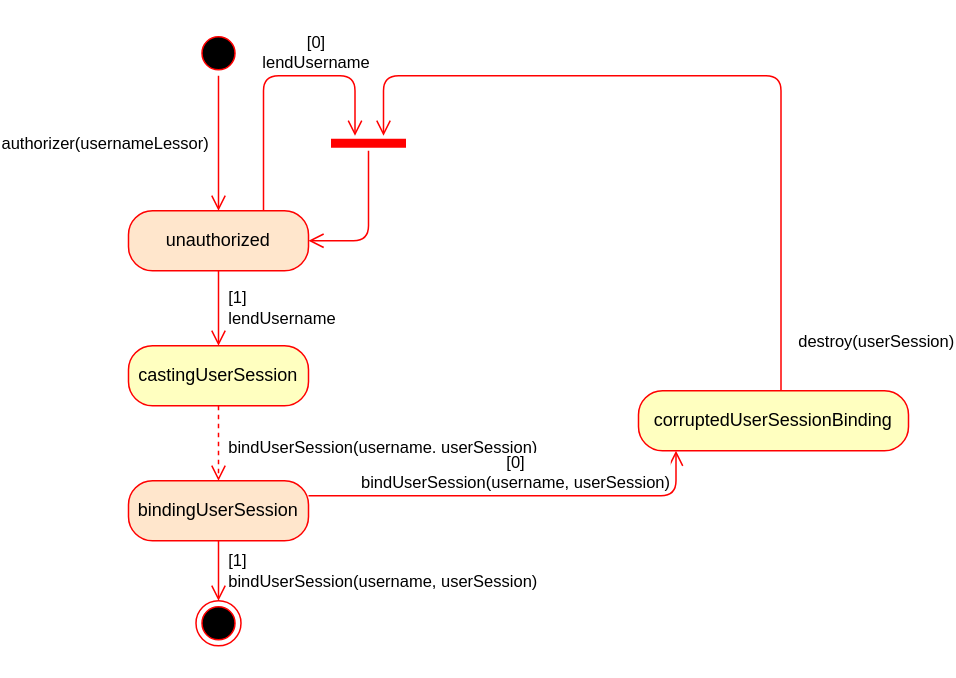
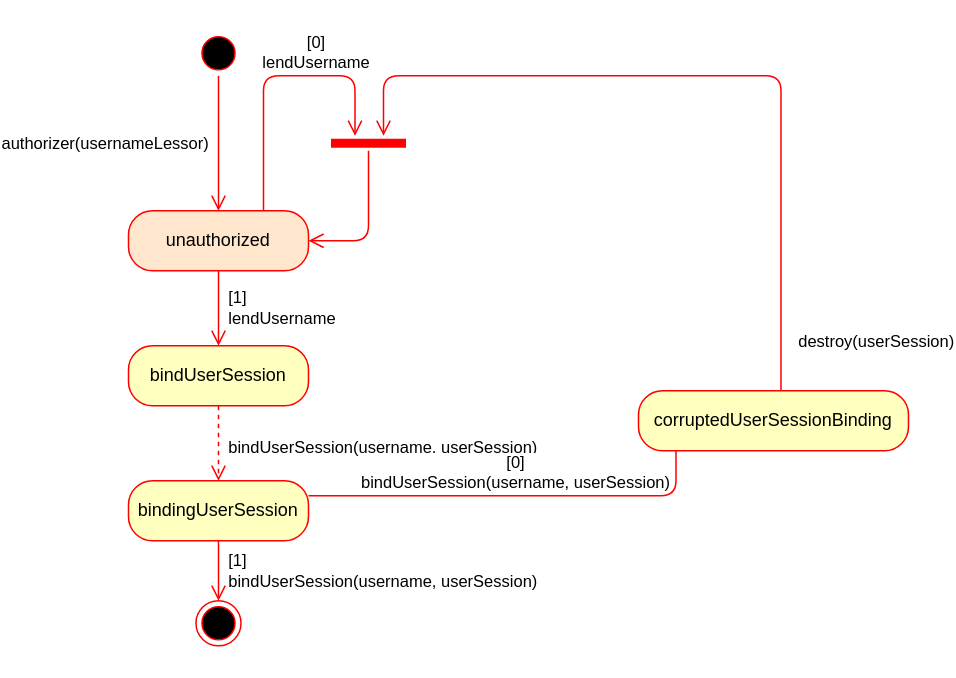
node "castingUserSession": label "castingUserSession" -> "bindUserSession"
edge "bindingUserSession" -> "corruptedUserSessionBinding": arrowhead open -> none
node "bindingUserSession": fillcolor #ffe6cc -> #ffffc0
